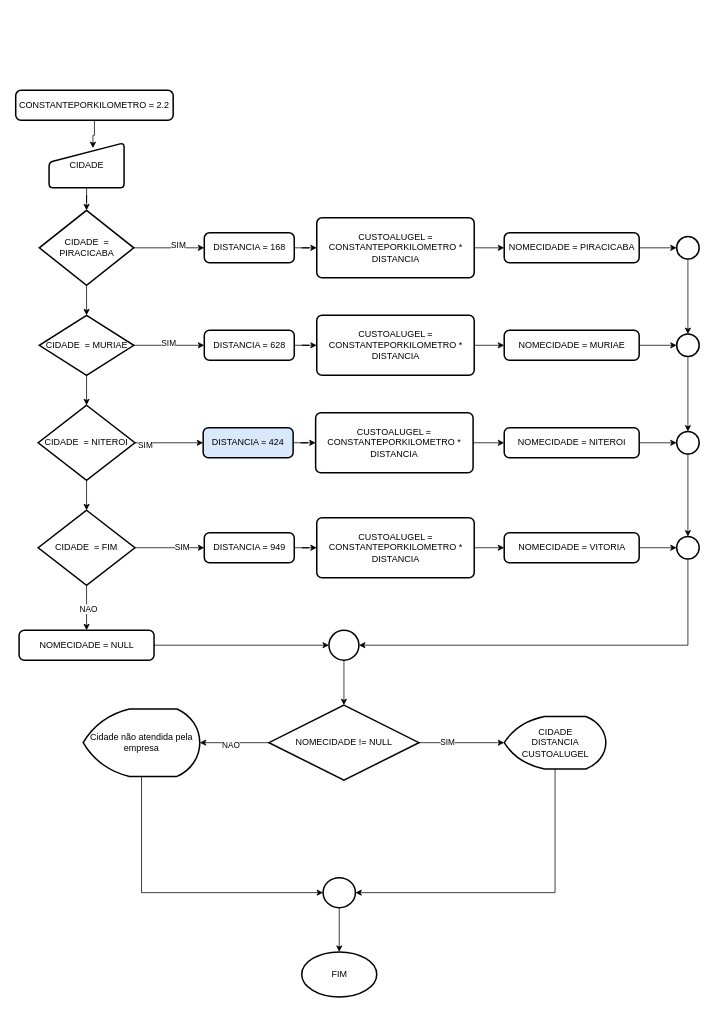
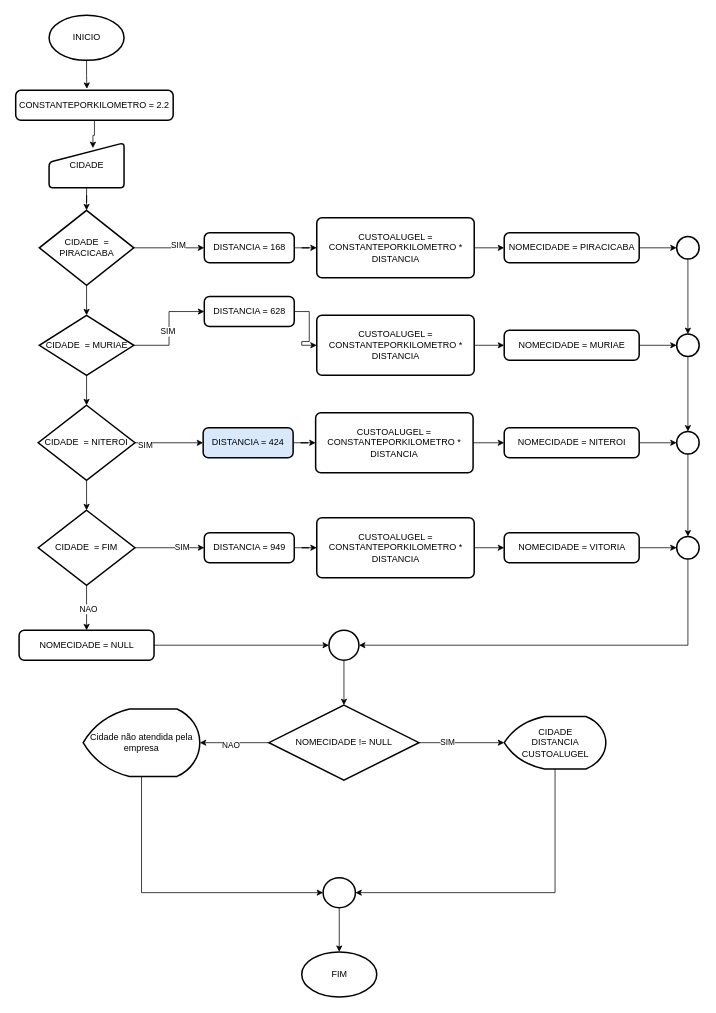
node "INICIO": added
edge "INICIO" -> "CONSTANTEPORKILOMETRO = 2.2": added
node "DISTANCIA = 628": moved (249, 345) -> (249, 312)
